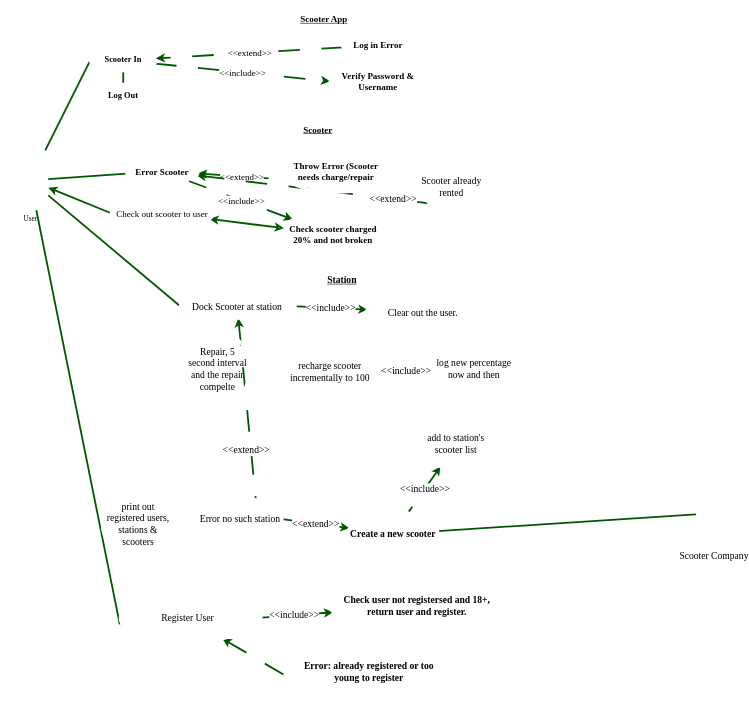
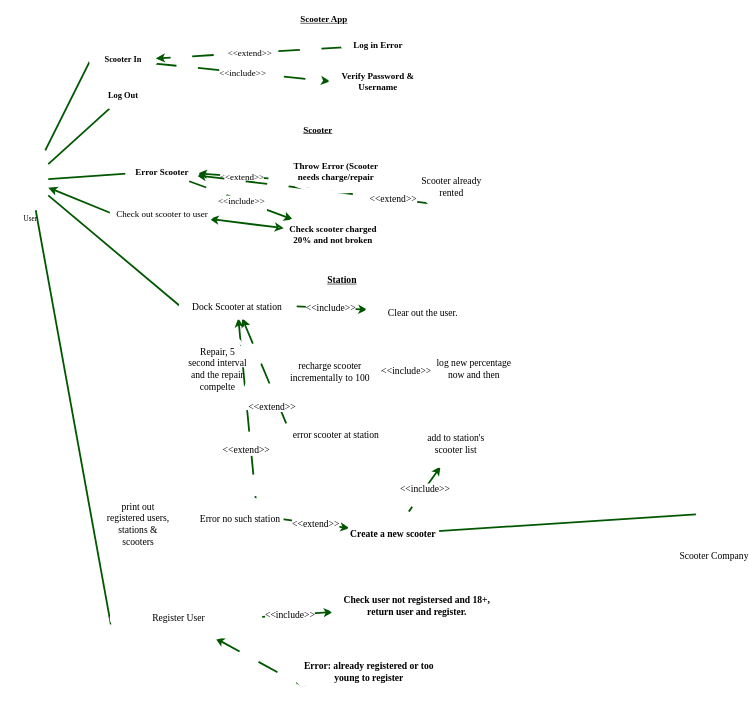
edge "Scooter In" -- "Log Out": now "User" -- "Log Out"
edge "error scooter at station" -> "Dock Scooter at station": added, label "<<extend>>"
node "error scooter at station": added
node "Register User": moved (188, 618) -> (179, 618)
